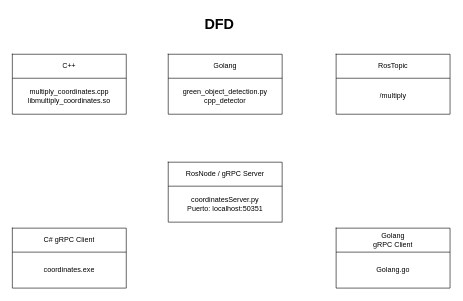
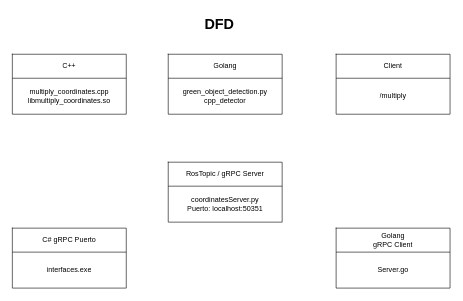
node "RosTopic": label "RosTopic" -> "Client"
node "RosNode / gRPC Server": label "RosNode / gRPC Server" -> "RosTopic / gRPC Server"
node "C# gRPC Client": label "C# gRPC Client" -> "C# gRPC Puerto"
node "coordinates.exe": label "coordinates.exe" -> "interfaces.exe"
node "Golang.go": label "Golang.go" -> "Server.go"
